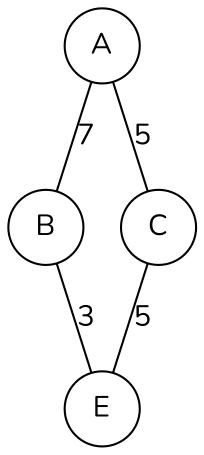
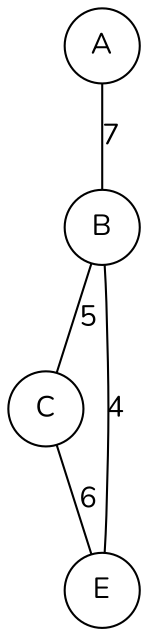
edge "A" -- "C": now "B" -- "C"
edge "B" -- "E": label "3" -> "4"
edge "C" -- "E": label "5" -> "6"
